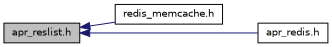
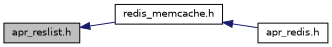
edge "apr_redis.h" -> "apr_reslist.h": now "apr_redis.h" -> "redis_memcache.h"
